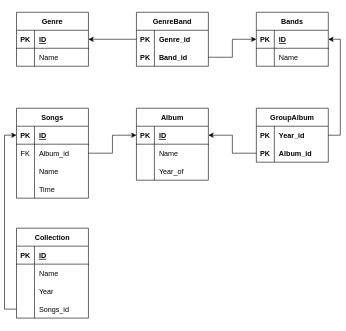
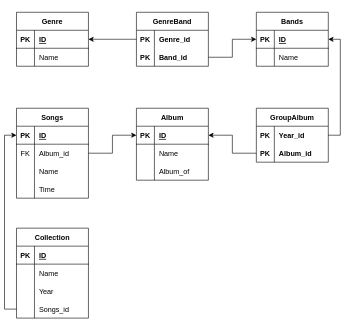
node "Year_of": label "Year_of" -> "Album_of"
